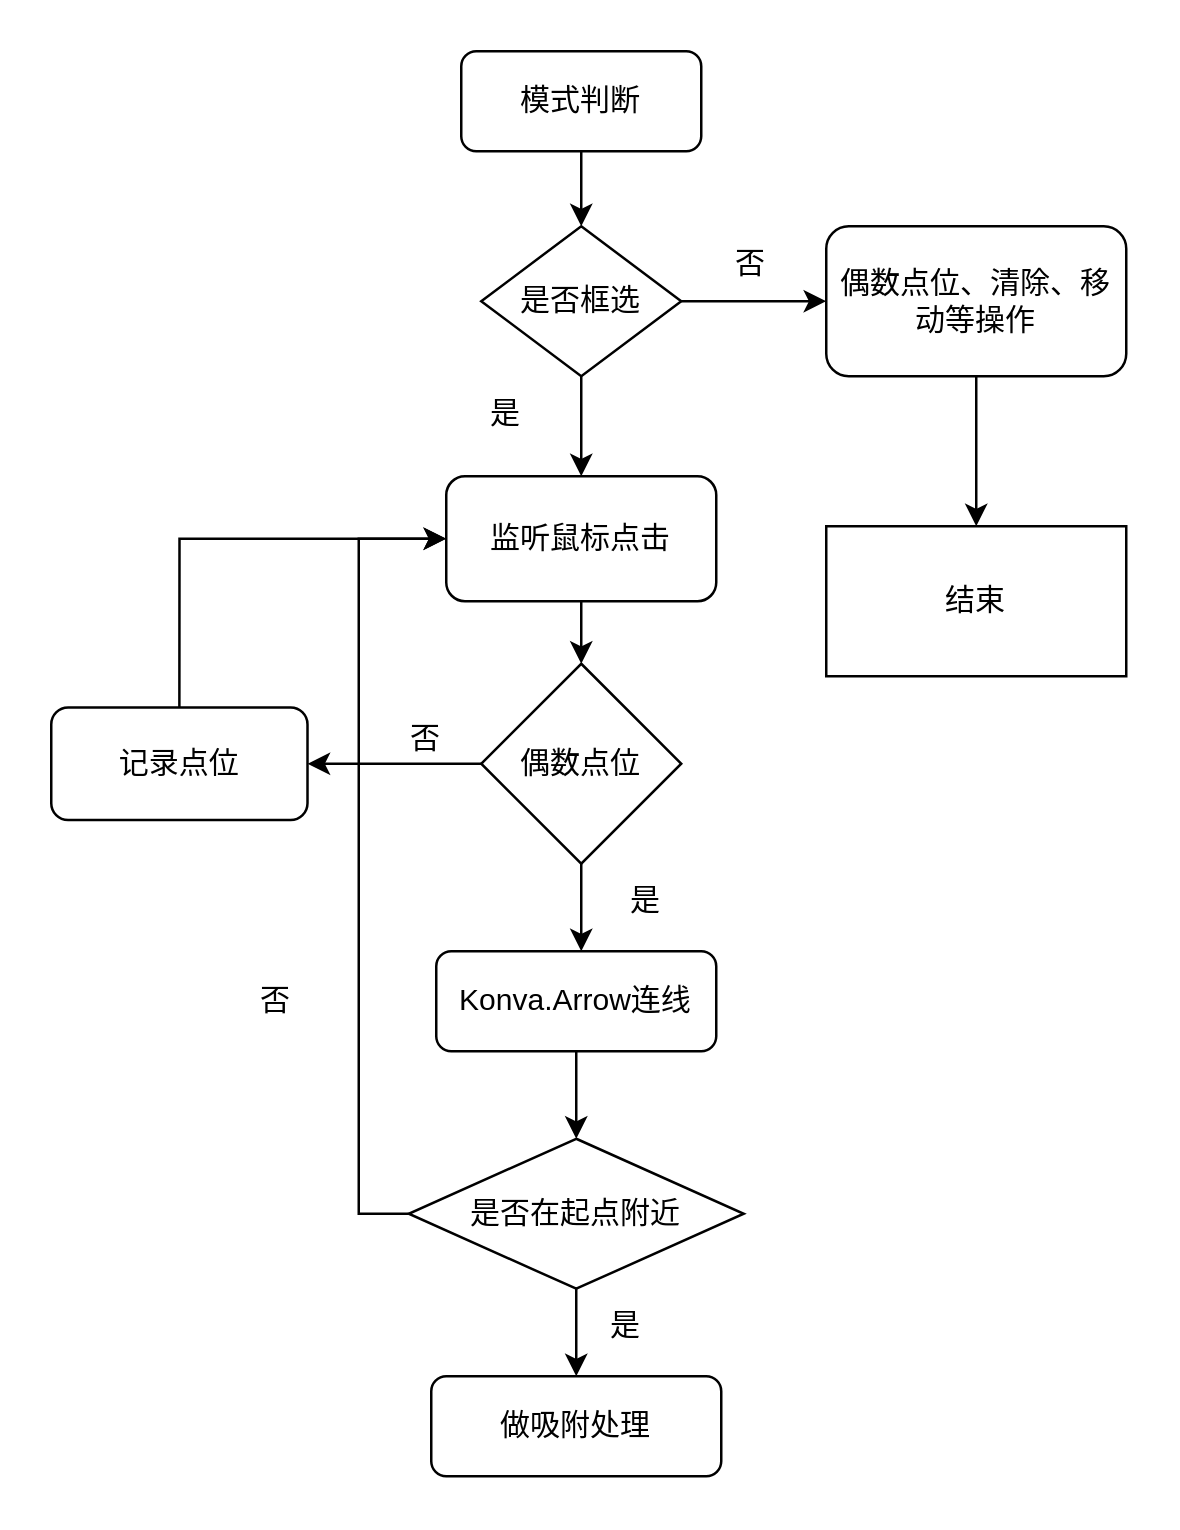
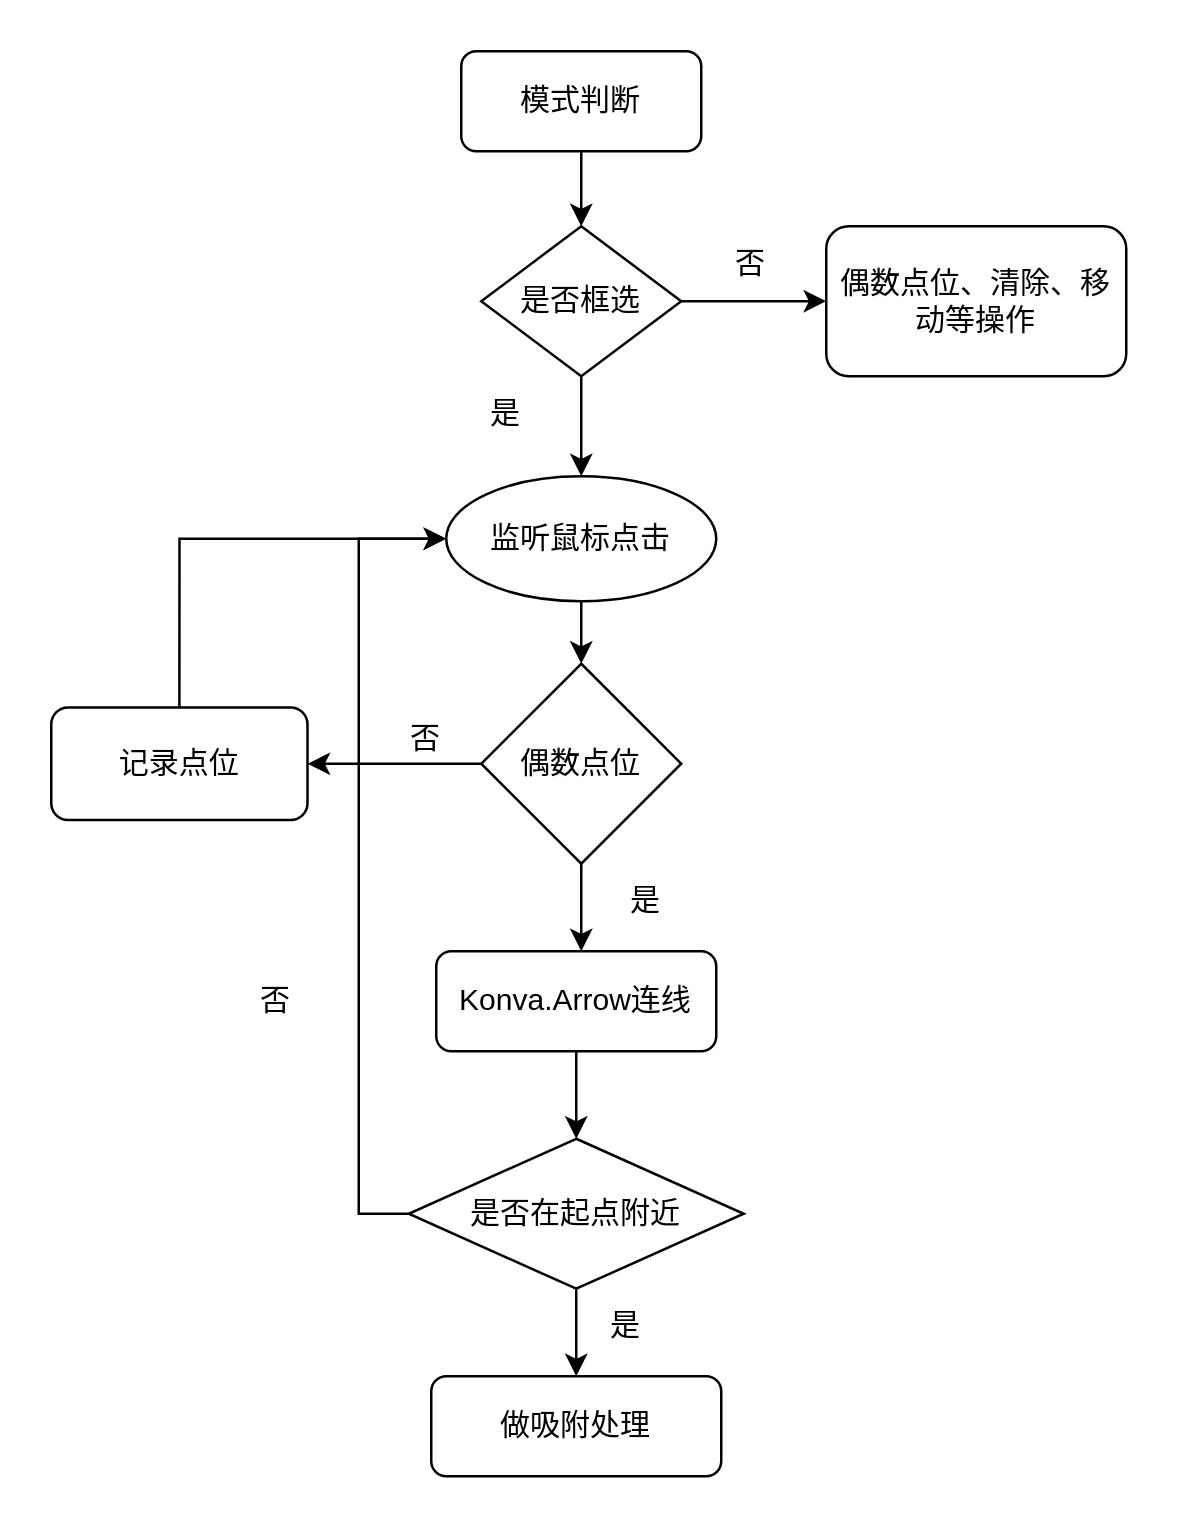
edge "偶数点位、清除、移动等操作" -> "结束": removed
node "监听鼠标点击": shape rounded rectangle -> ellipse
node "结束": removed
